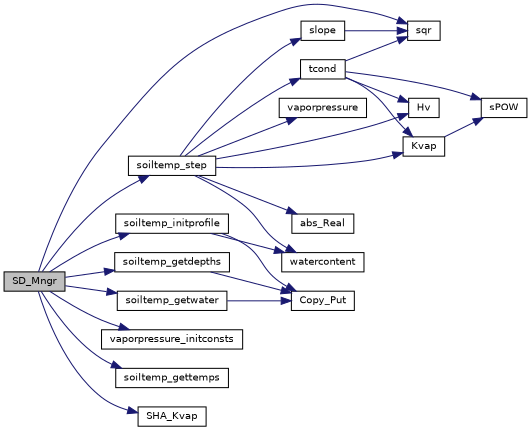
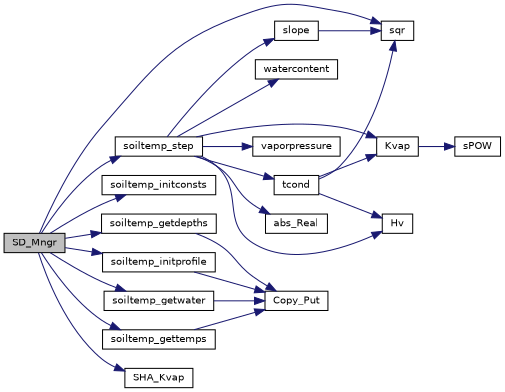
edge "tcond" -> "sPOW": removed
edge "soiltemp_initprofile" -> "watercontent": removed
edge "soiltemp_gettemps" -> "Copy_Put": added
node "vaporpressure_initconsts": label "vaporpressure_initconsts" -> "soiltemp_initconsts"
